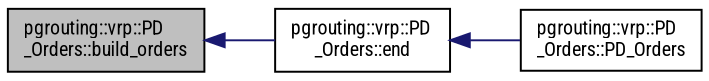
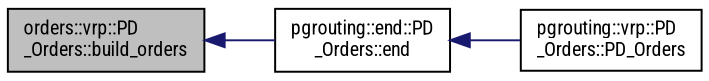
node "pgrouting::vrp::PD _Orders::build_orders": label "pgrouting::vrp::PD _Orders::build_orders" -> "orders::vrp::PD _Orders::build_orders"
node "pgrouting::vrp::PD _Orders::end": label "pgrouting::vrp::PD _Orders::end" -> "pgrouting::end::PD _Orders::end"
